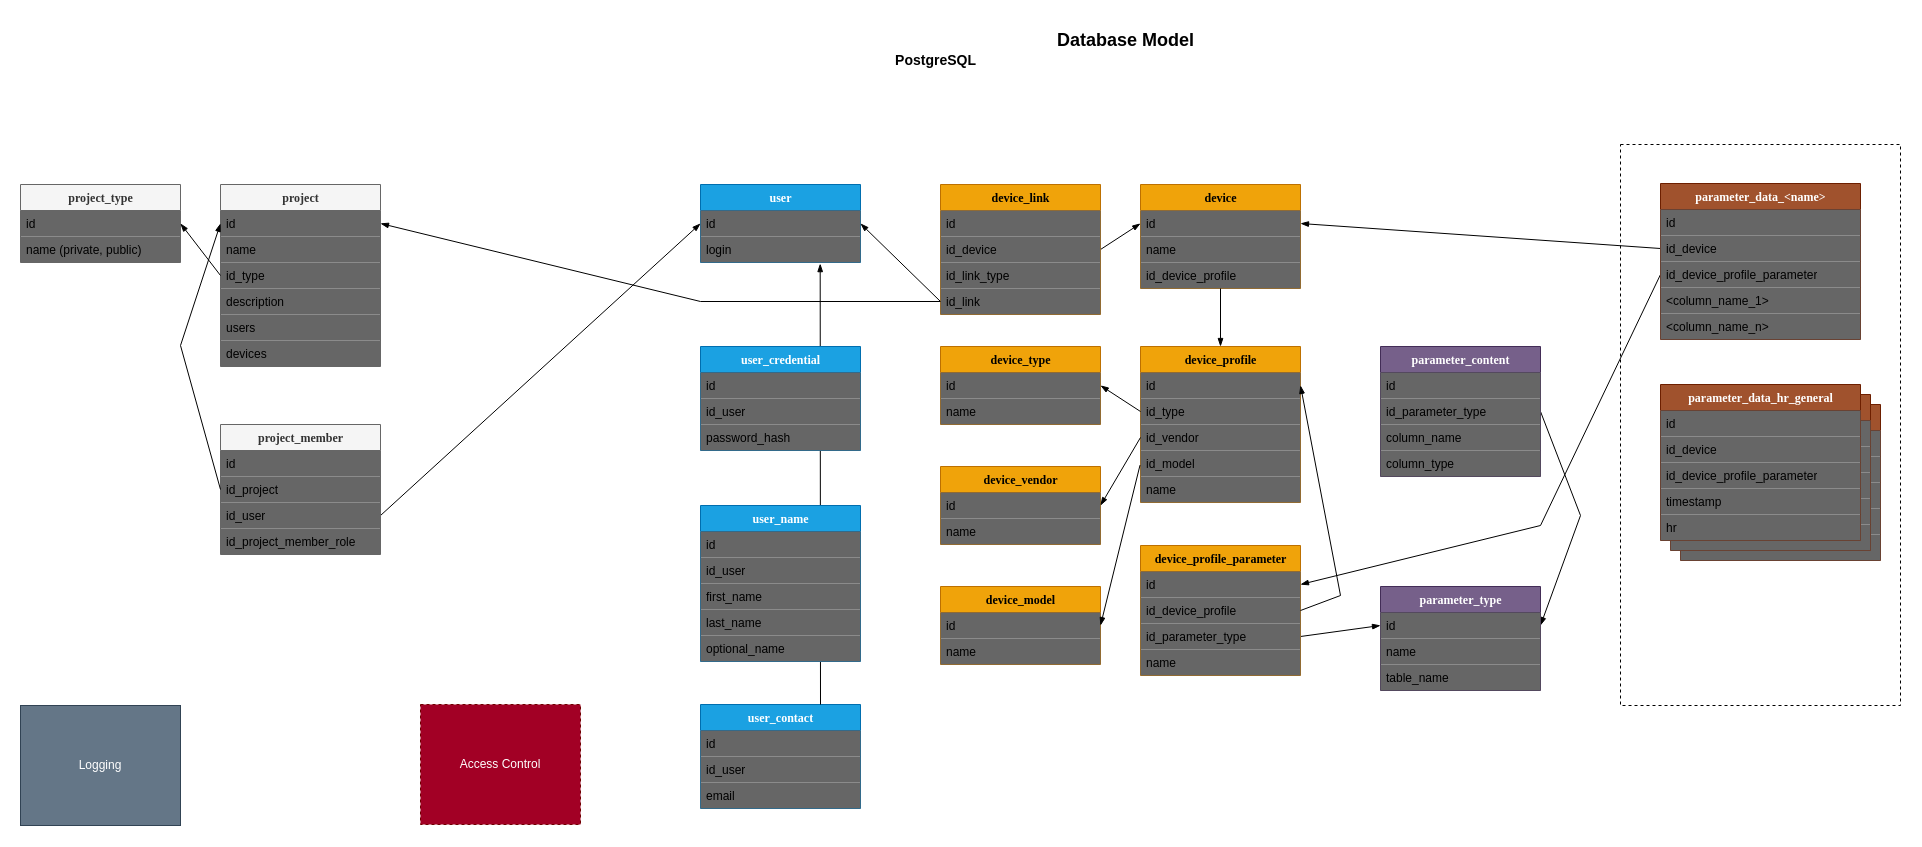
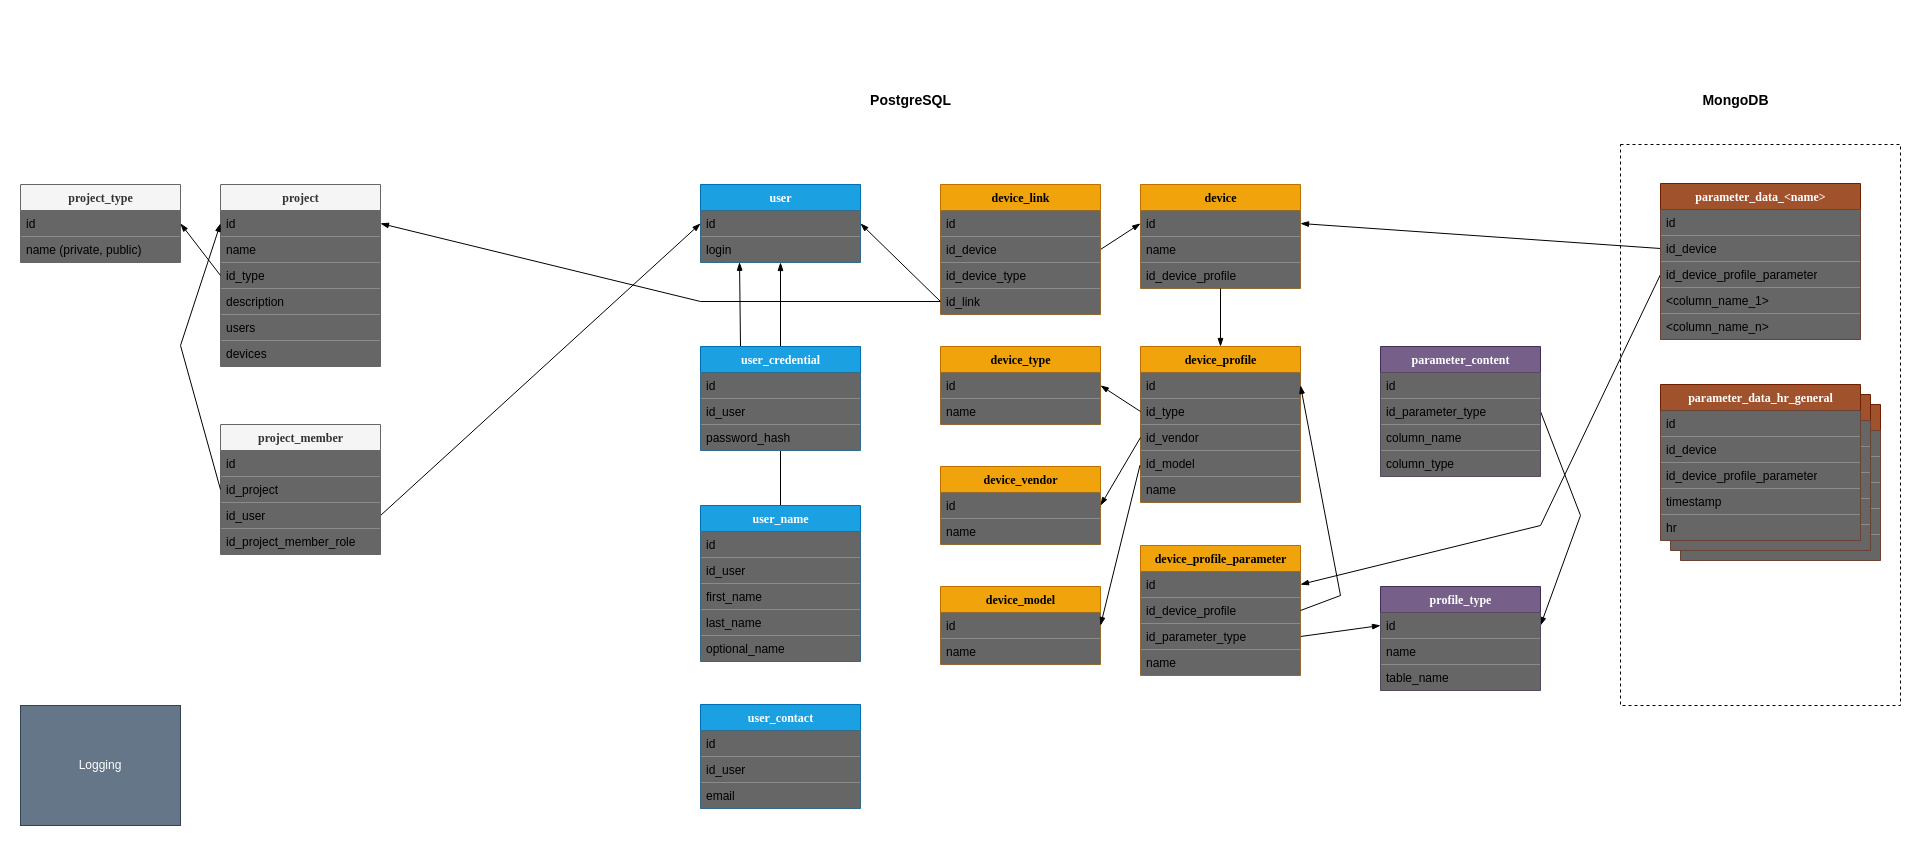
node "Database Model": removed
node "PostgreSQL": moved (936, 61) -> (911, 101)
node "MongoDB": added
node "id_link_type": label "id_link_type" -> "id_device_type"
edge "user_credential" -> "login": added
edge "user_name" -> "user": added
edge "user_contact" -> "login": removed
node "parameter_type": label "parameter_type" -> "profile_type"
node "Access Control": removed
